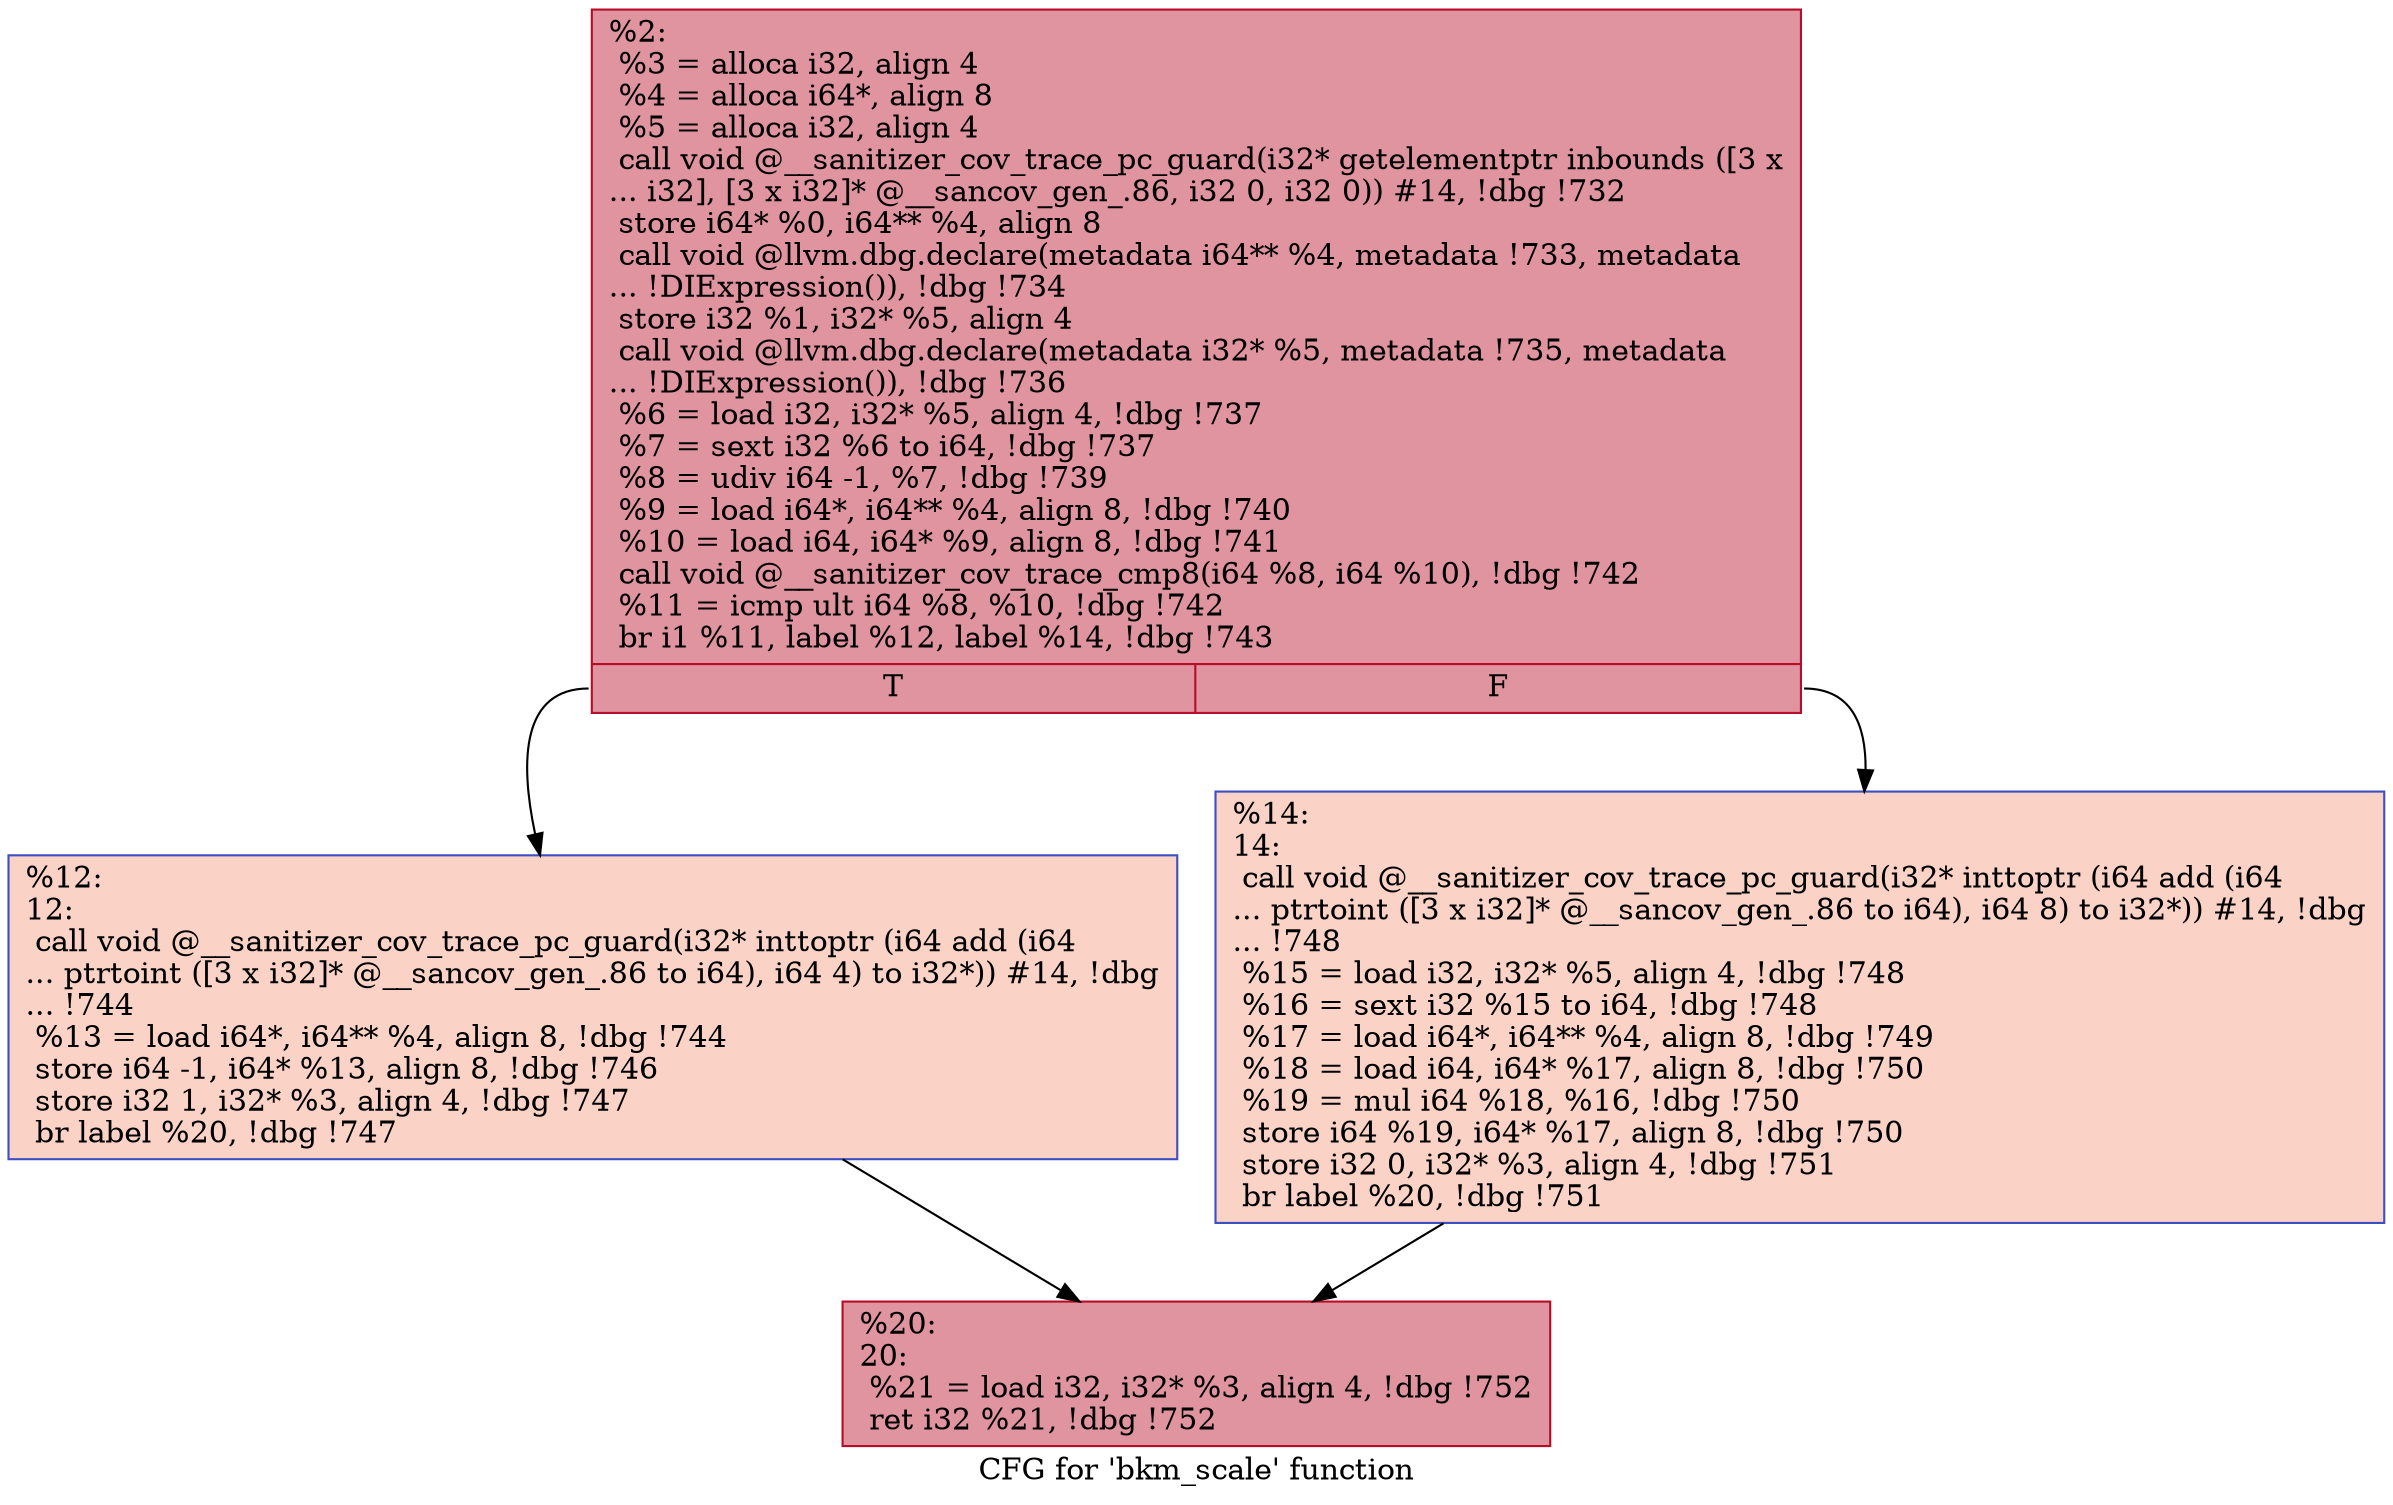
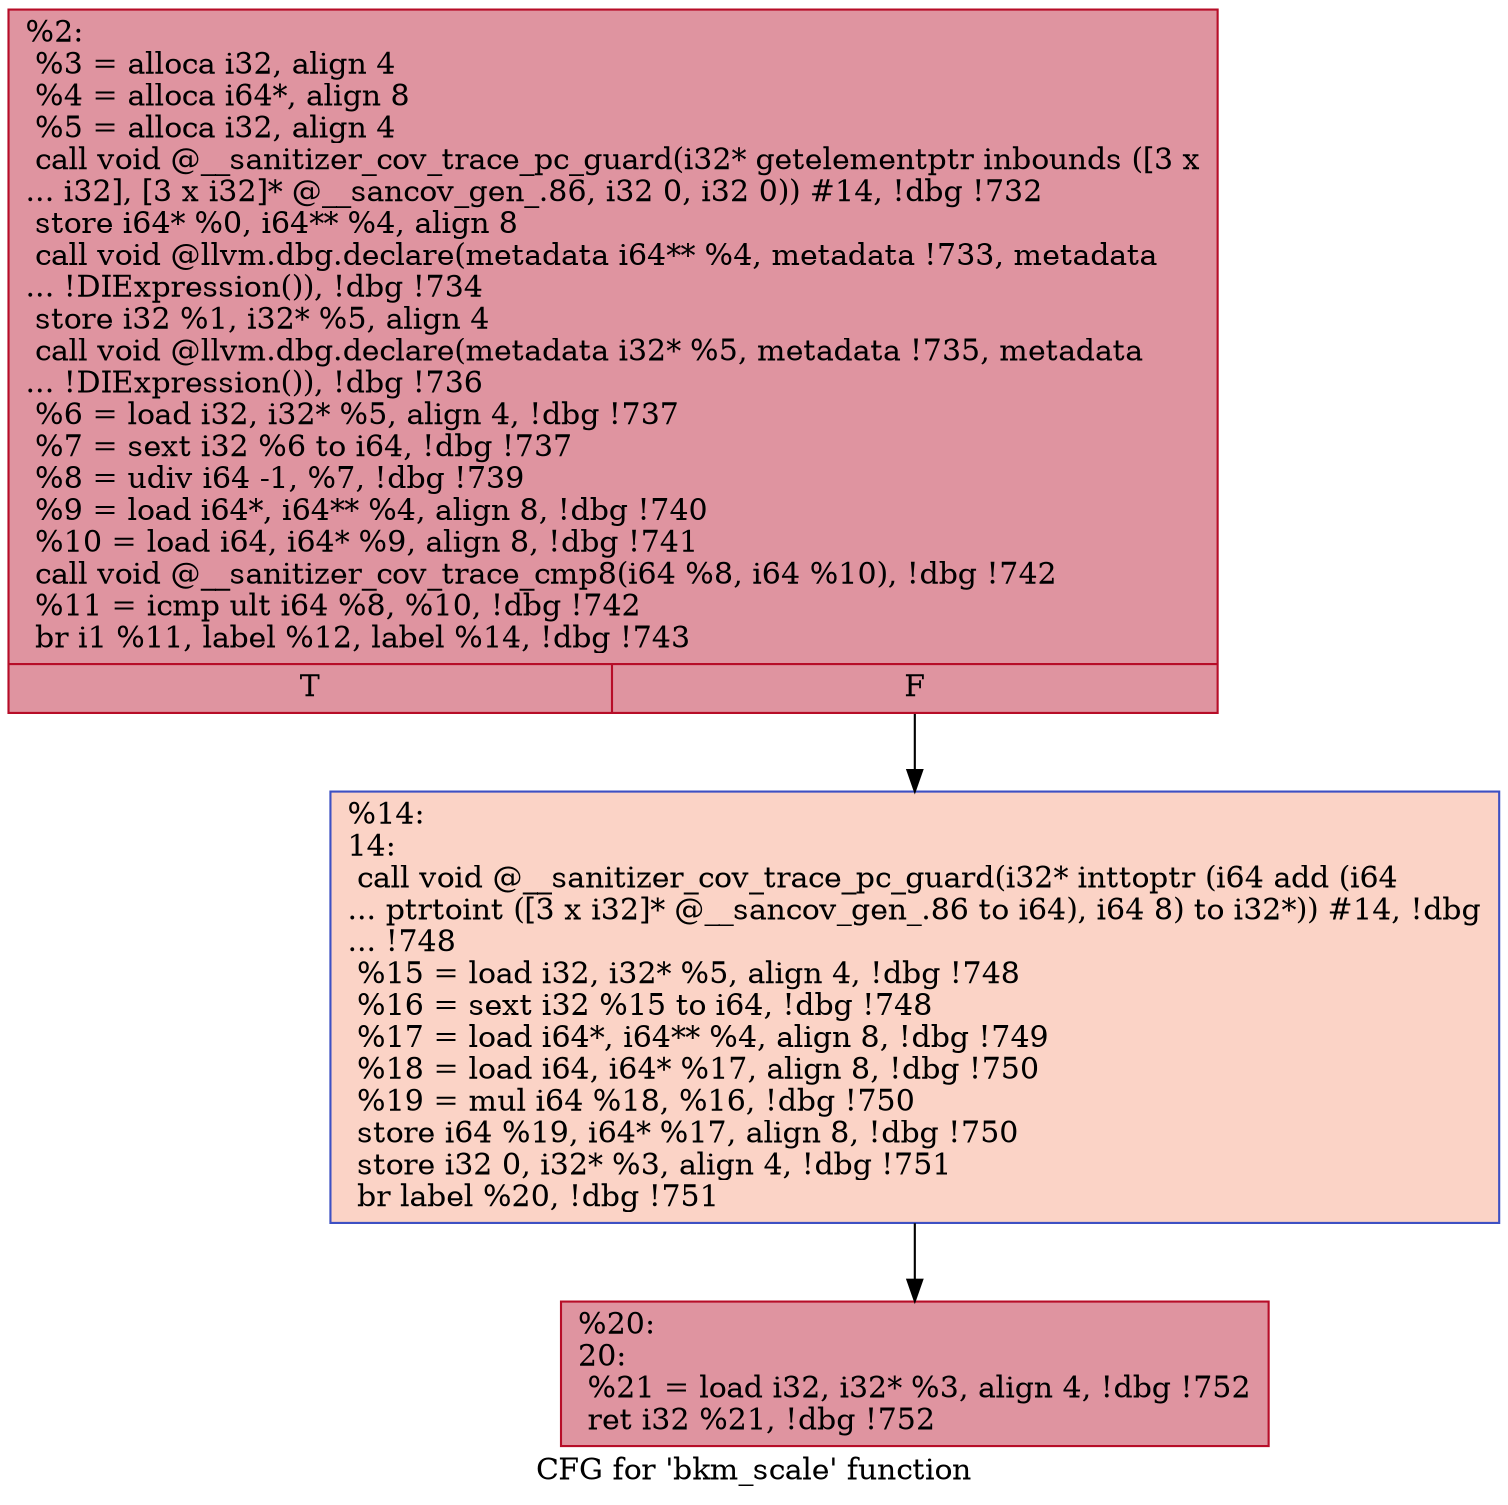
node "%12:": removed
